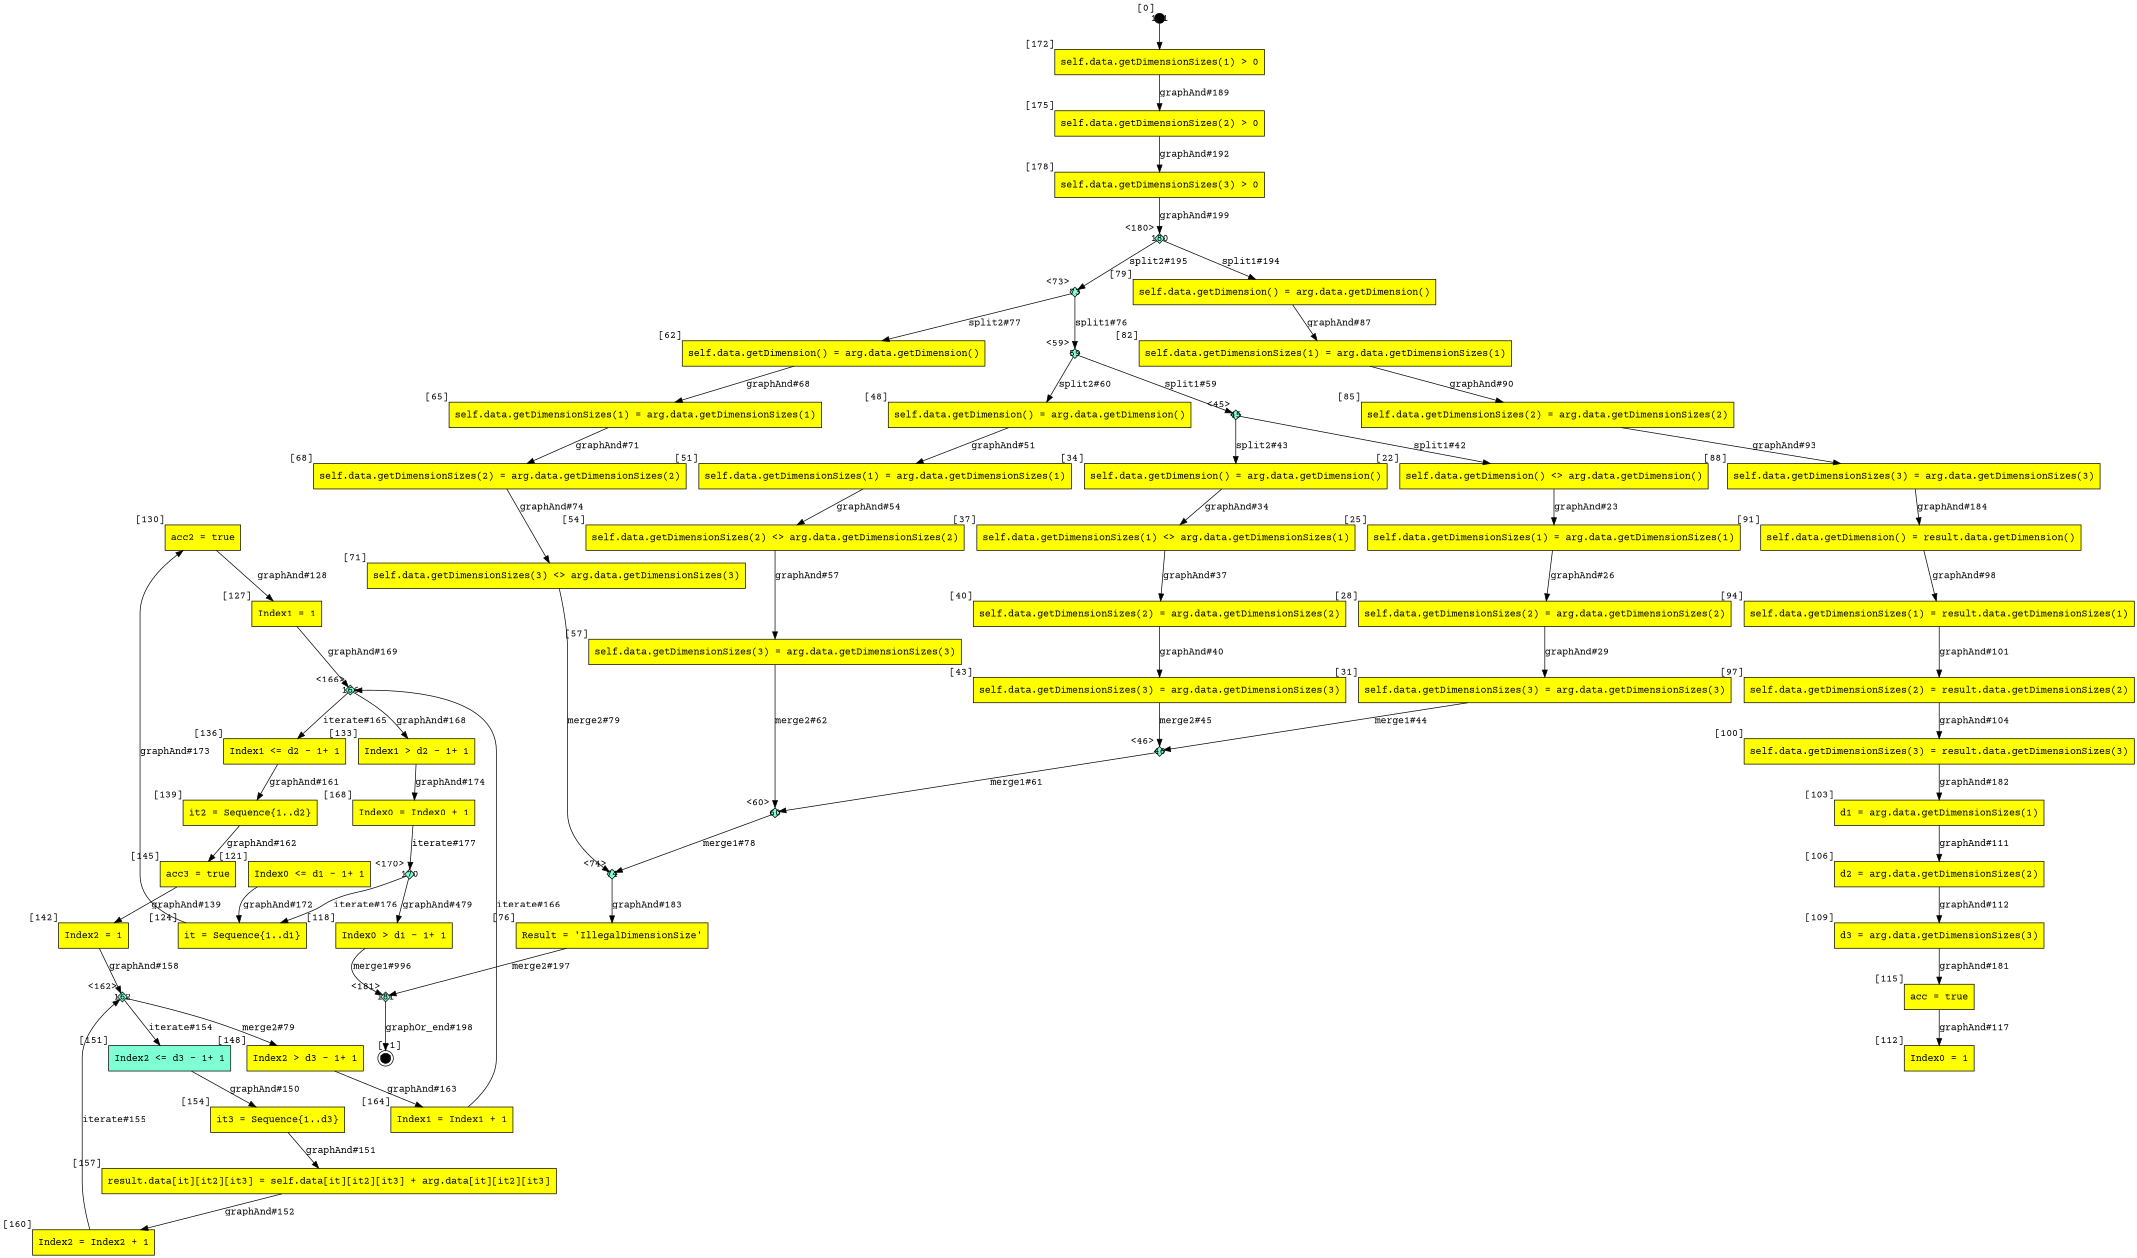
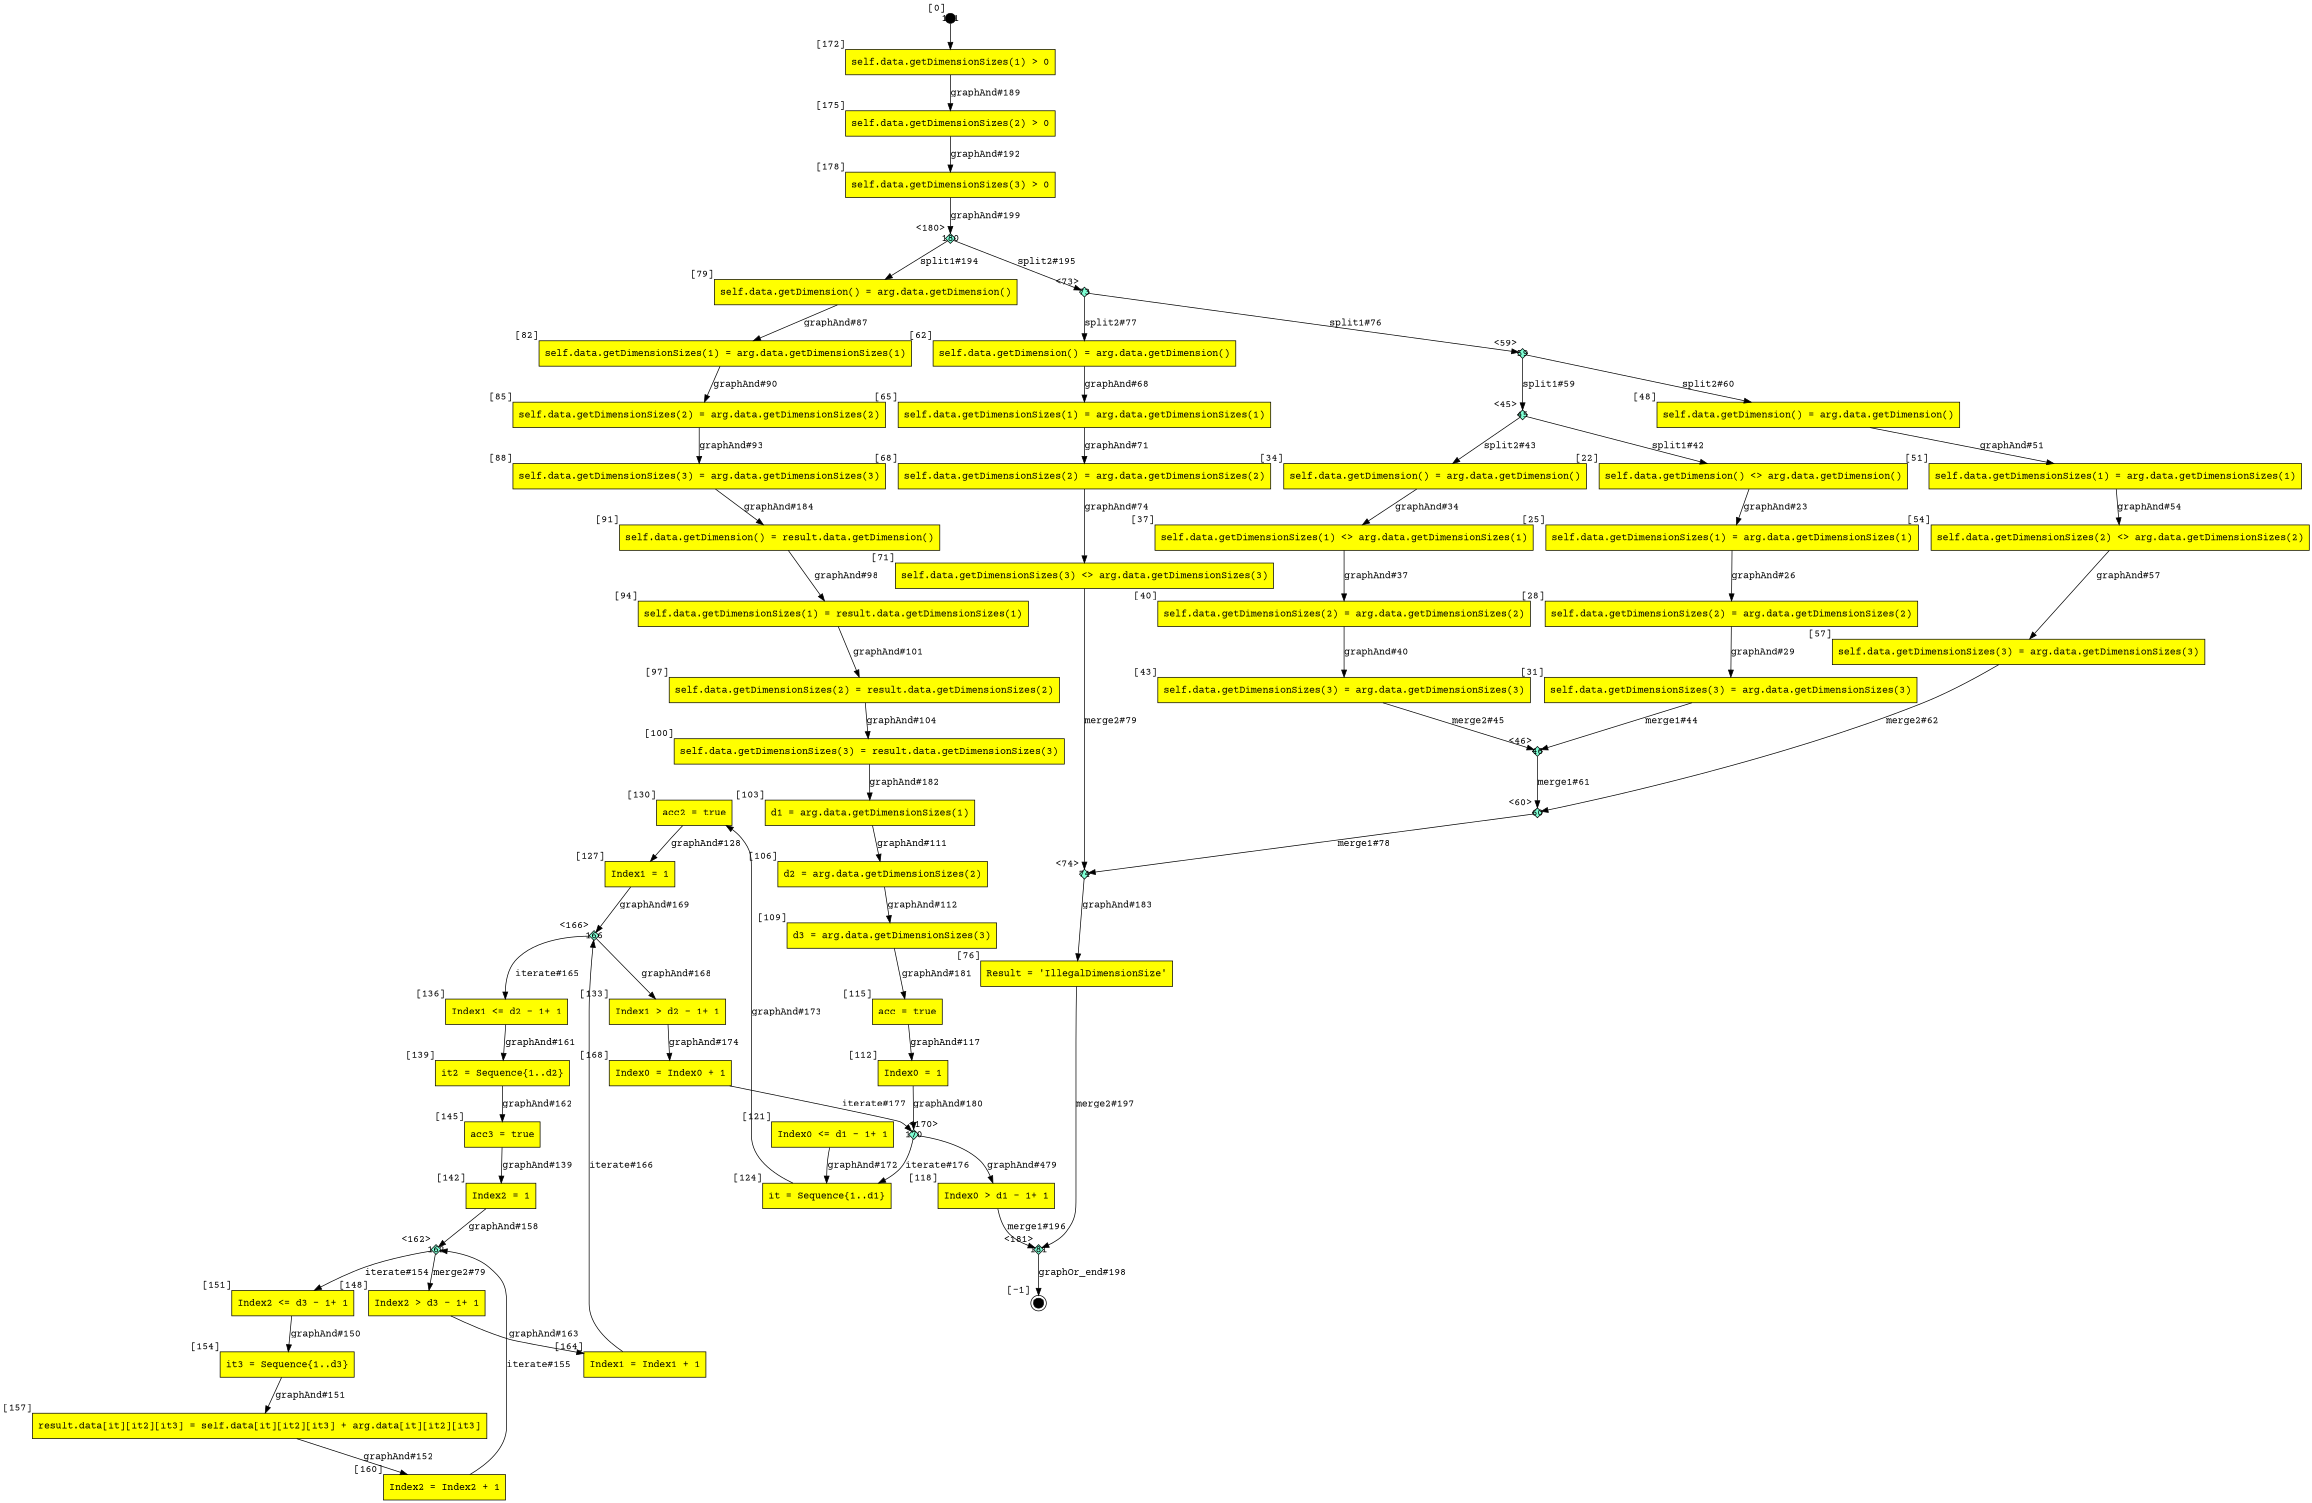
edge "Index0 > d1 - 1+ 1 [118]" -> "181 <181>": label "merge1#996" -> "merge1#196"
node "Index2 <= d3 - 1+ 1 [151]": fillcolor aquamarine -> yellow
edge "Index0 = 1 [112]" -> "170 <170>": added, label "graphAnd#180"
